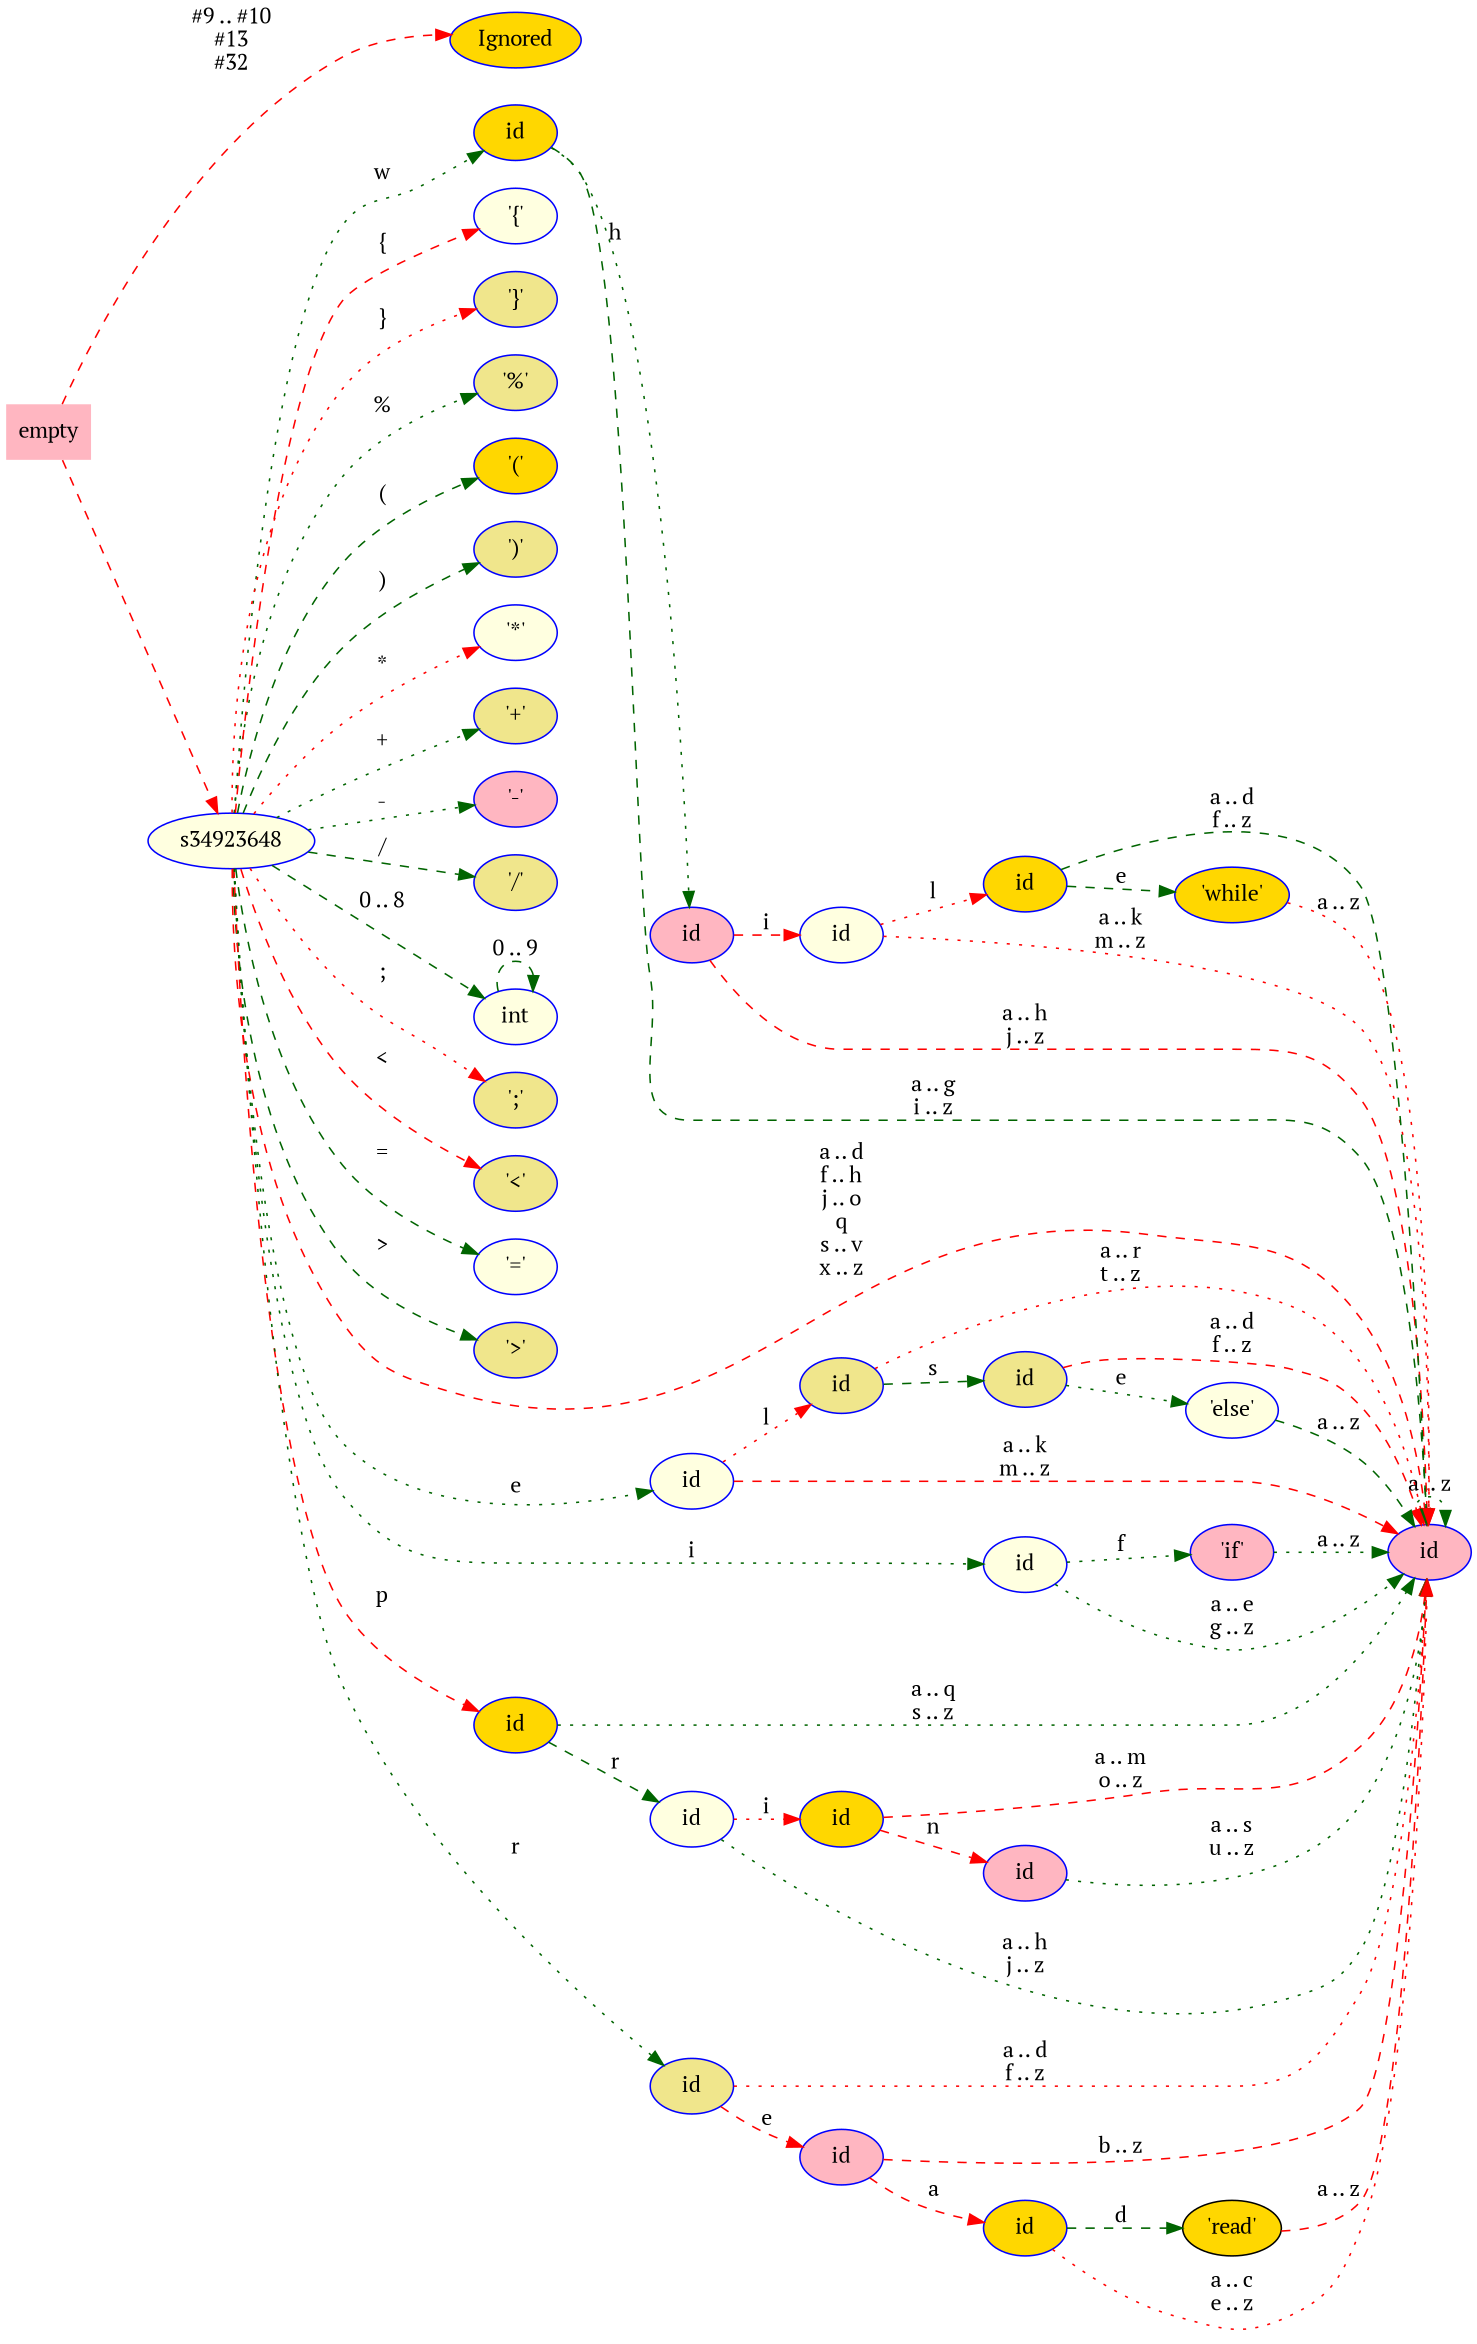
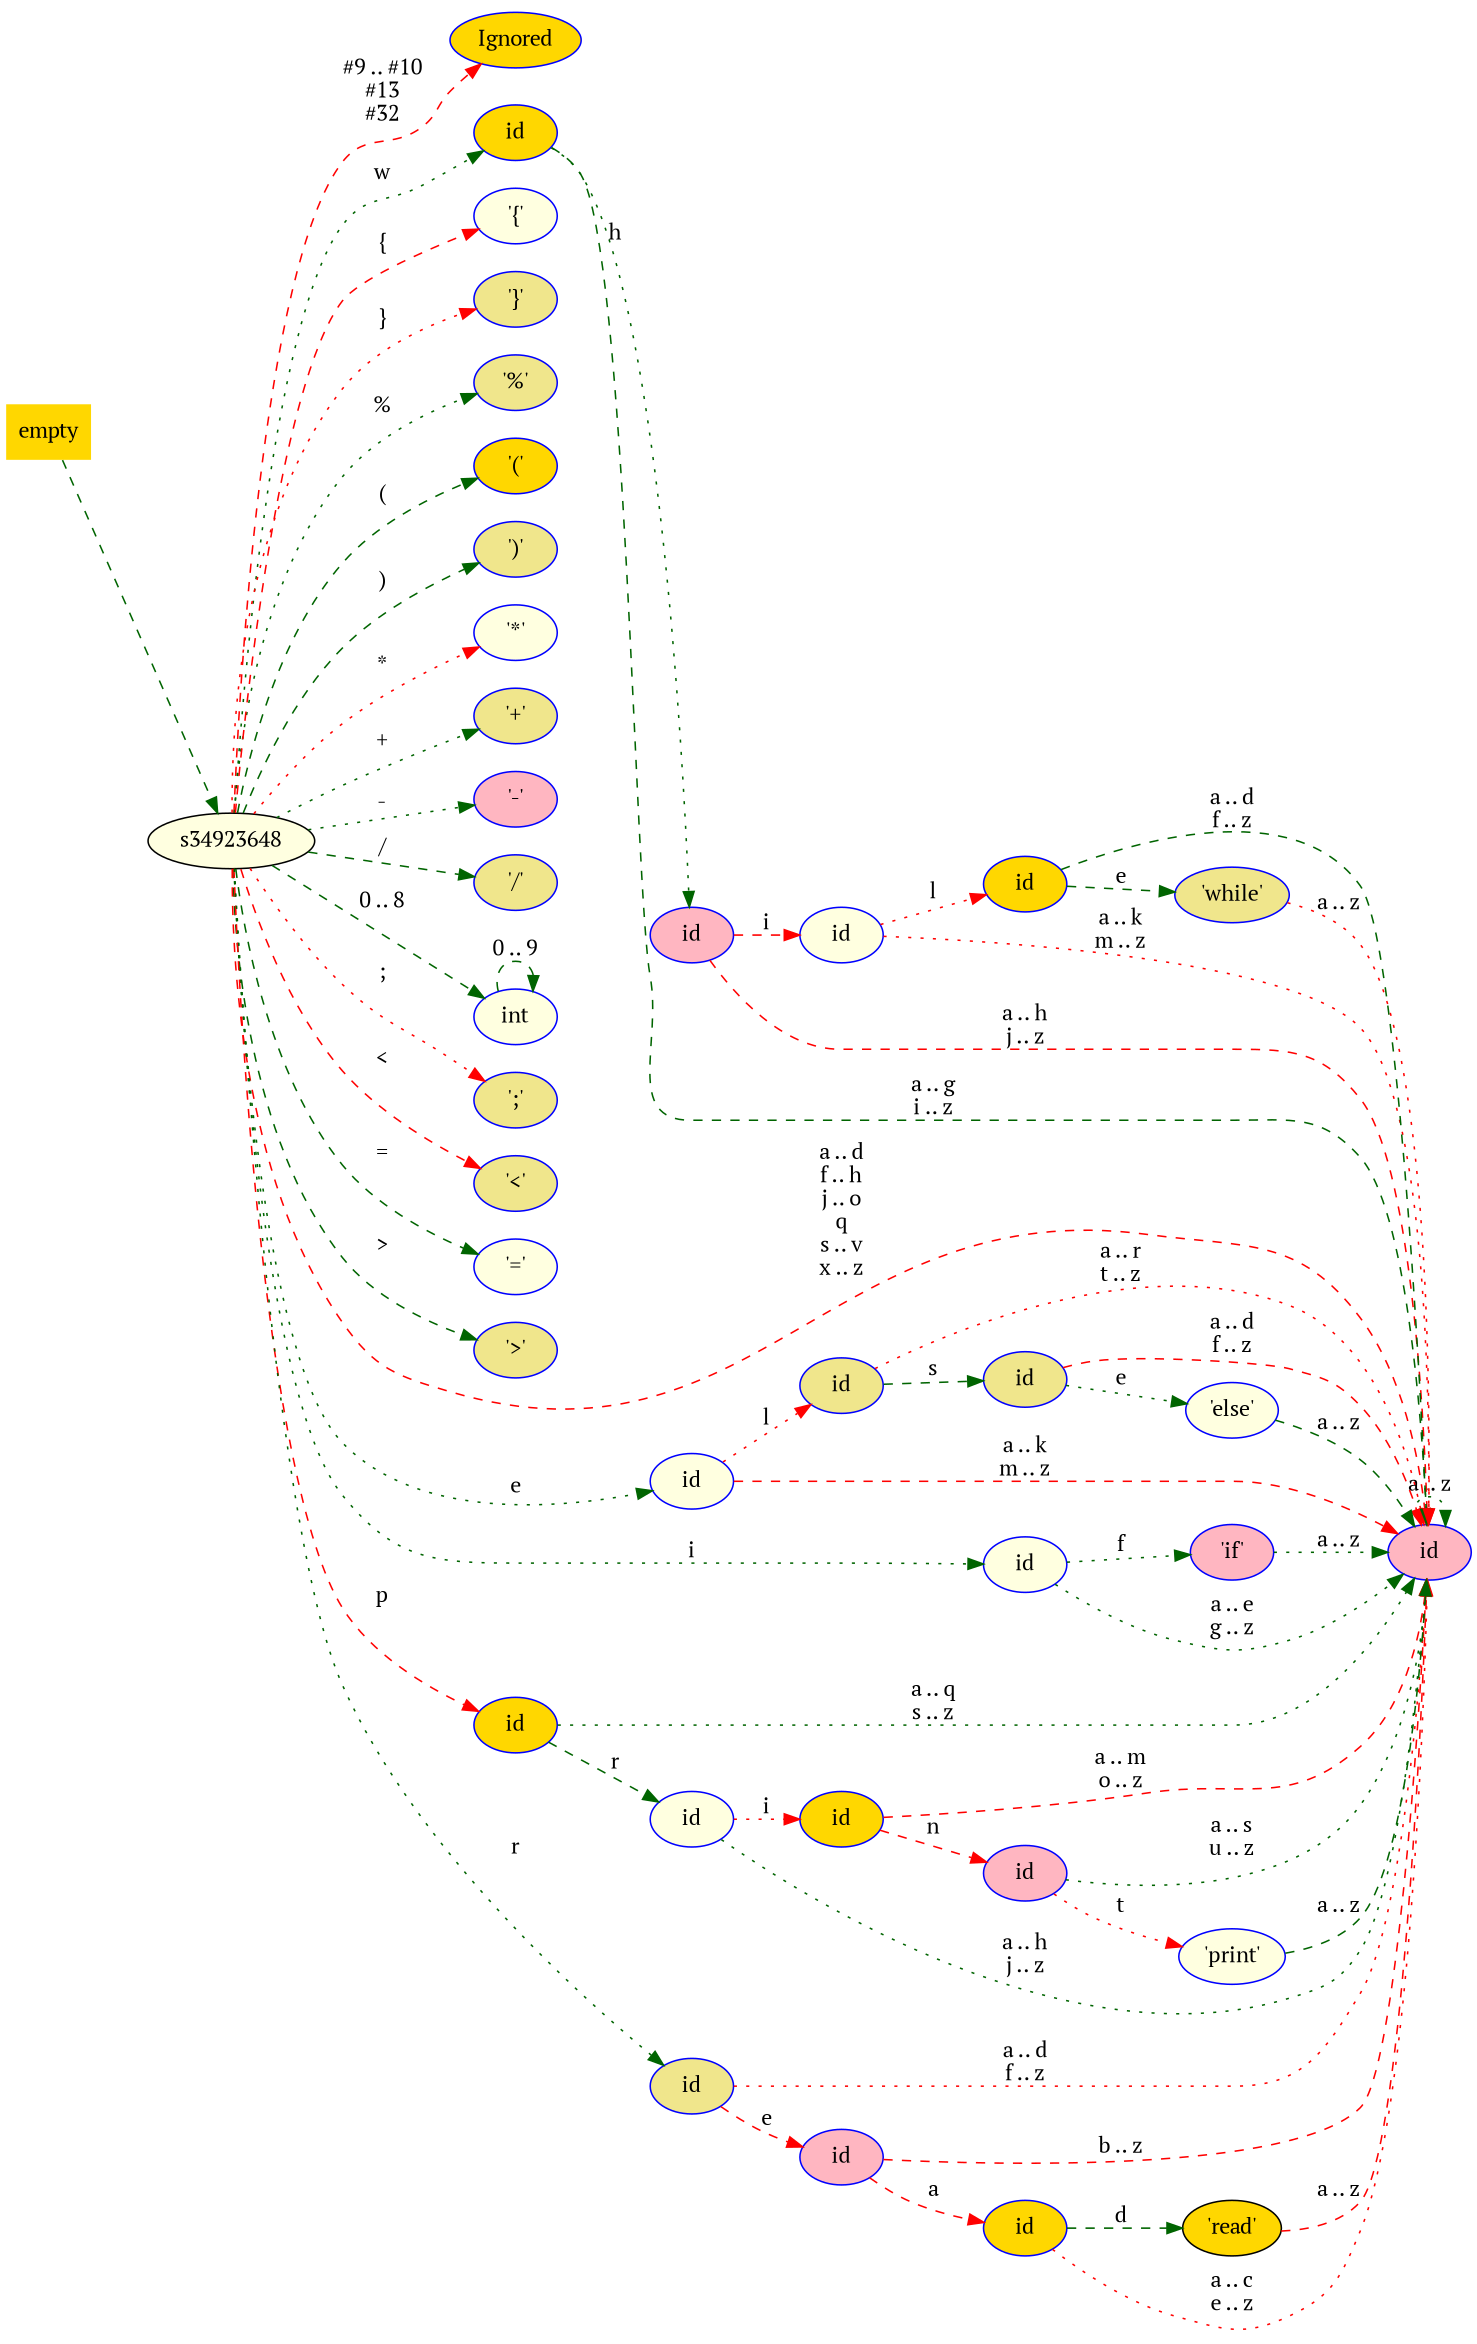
edge "empty" -> "Ignored": now "s34923648" -> "Ignored"
node "empty": fillcolor lightpink -> gold
edge "empty" -> "s34923648": color red -> darkgreen
node "s34923648": color blue -> black
node "'while'": fillcolor gold -> khaki
node "'print'": added
